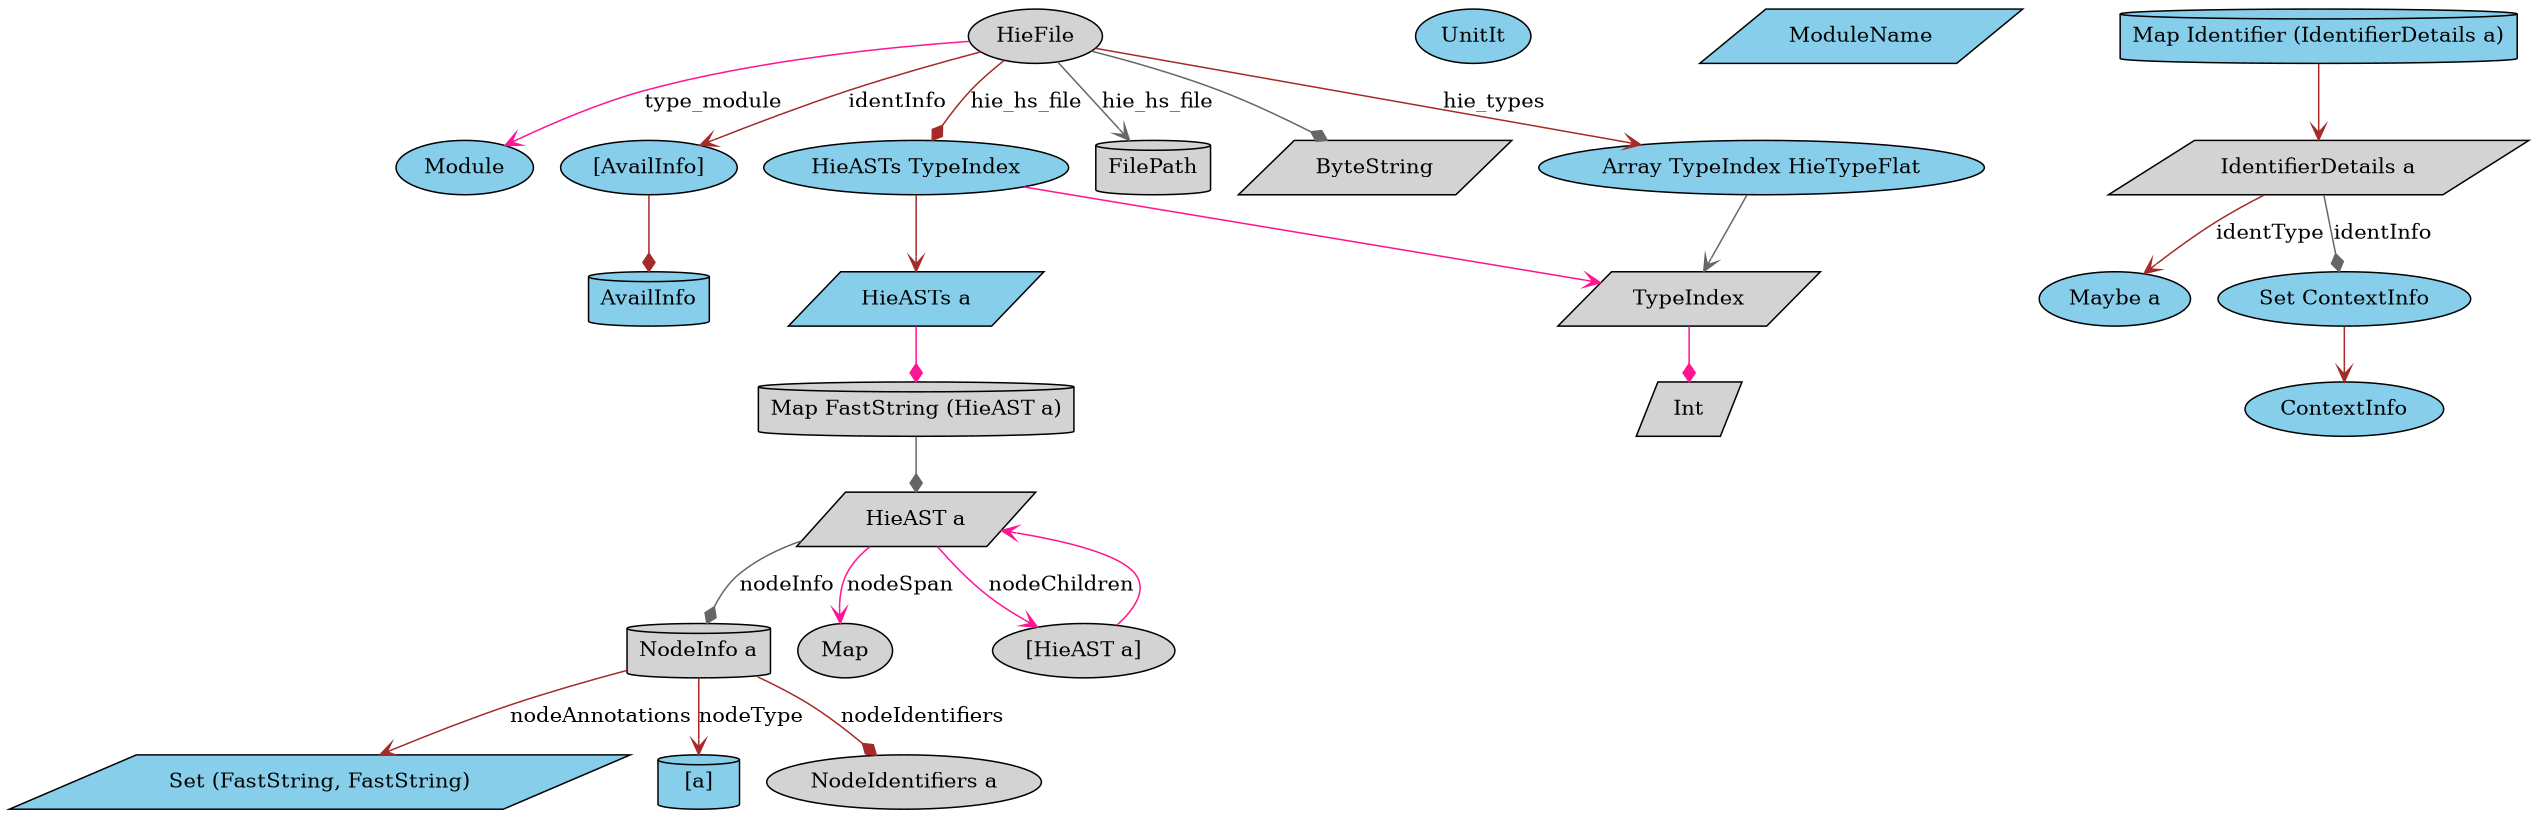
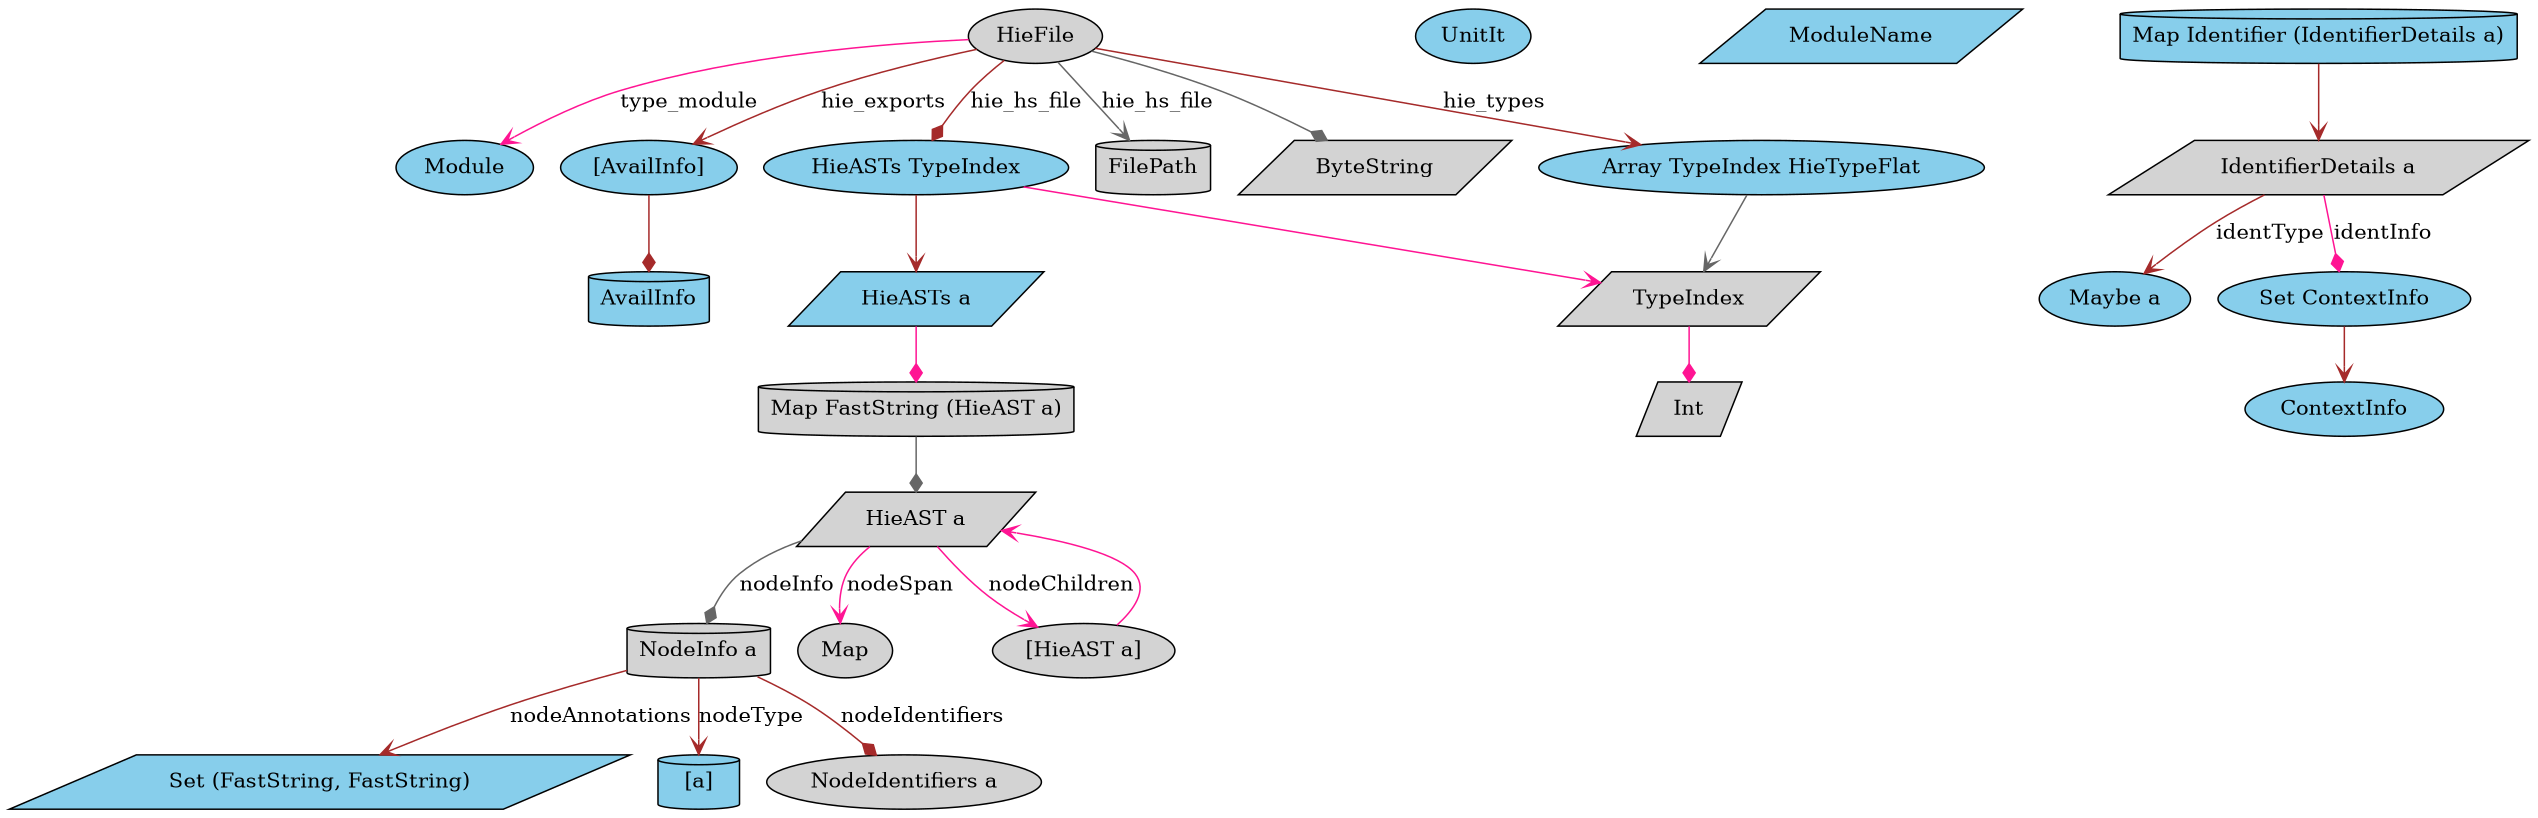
edge "HieFile" -> "[AvailInfo]": label "identInfo" -> "hie_exports"
edge "IdentifierDetails a" -> "Set ContextInfo": color gray40 -> deeppink
